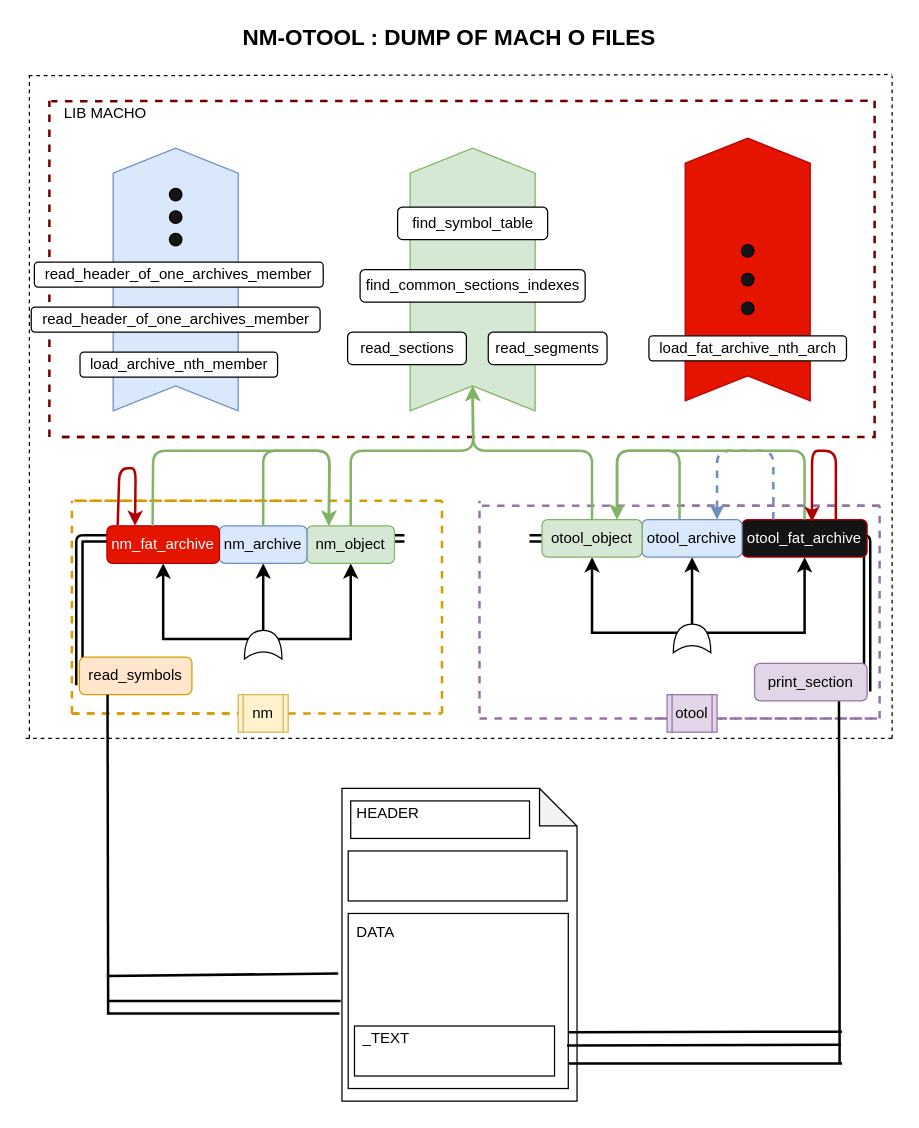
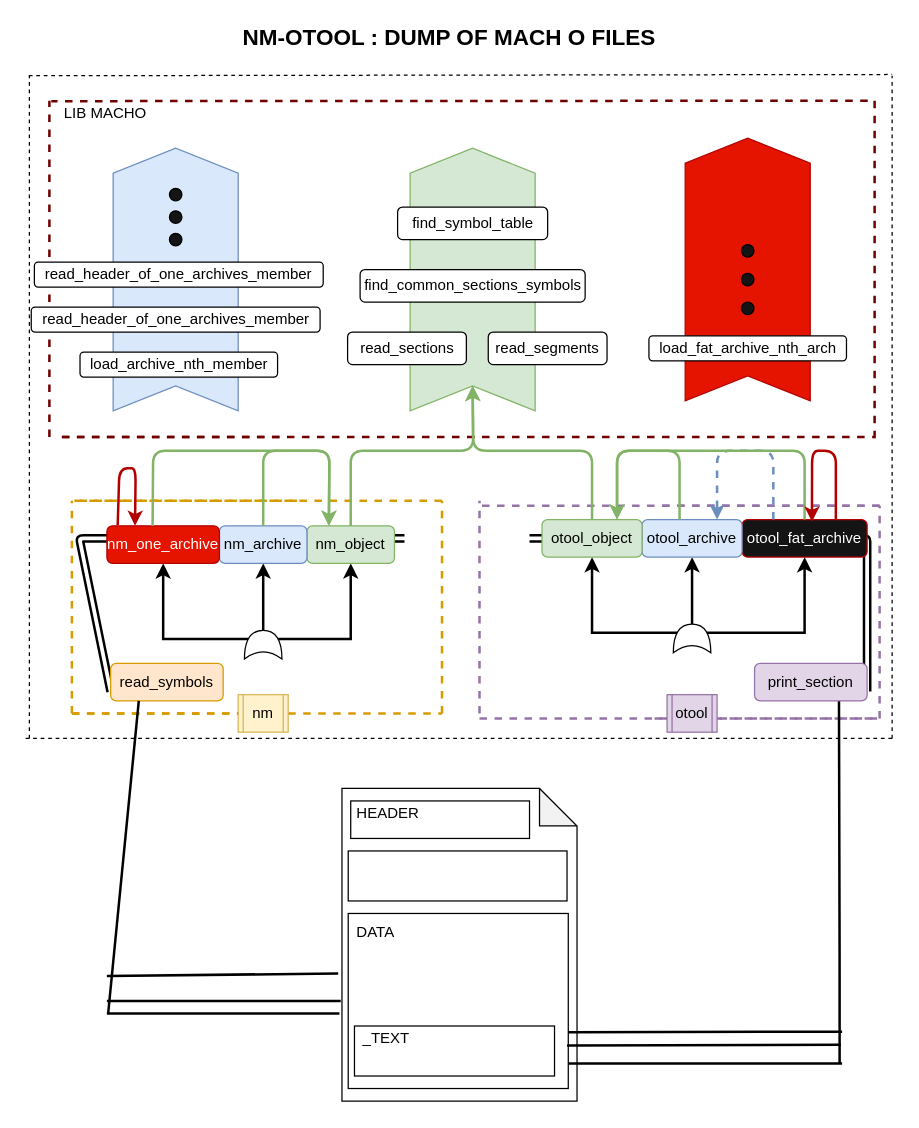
node "find_common_sections_indexes": label "find_common_sections_indexes" -> "find_common_sections_symbols"
node "nm_fat_archive": label "nm_fat_archive" -> "nm_one_archive"
node "read_symbols": moved (136, 676) -> (167, 682)
